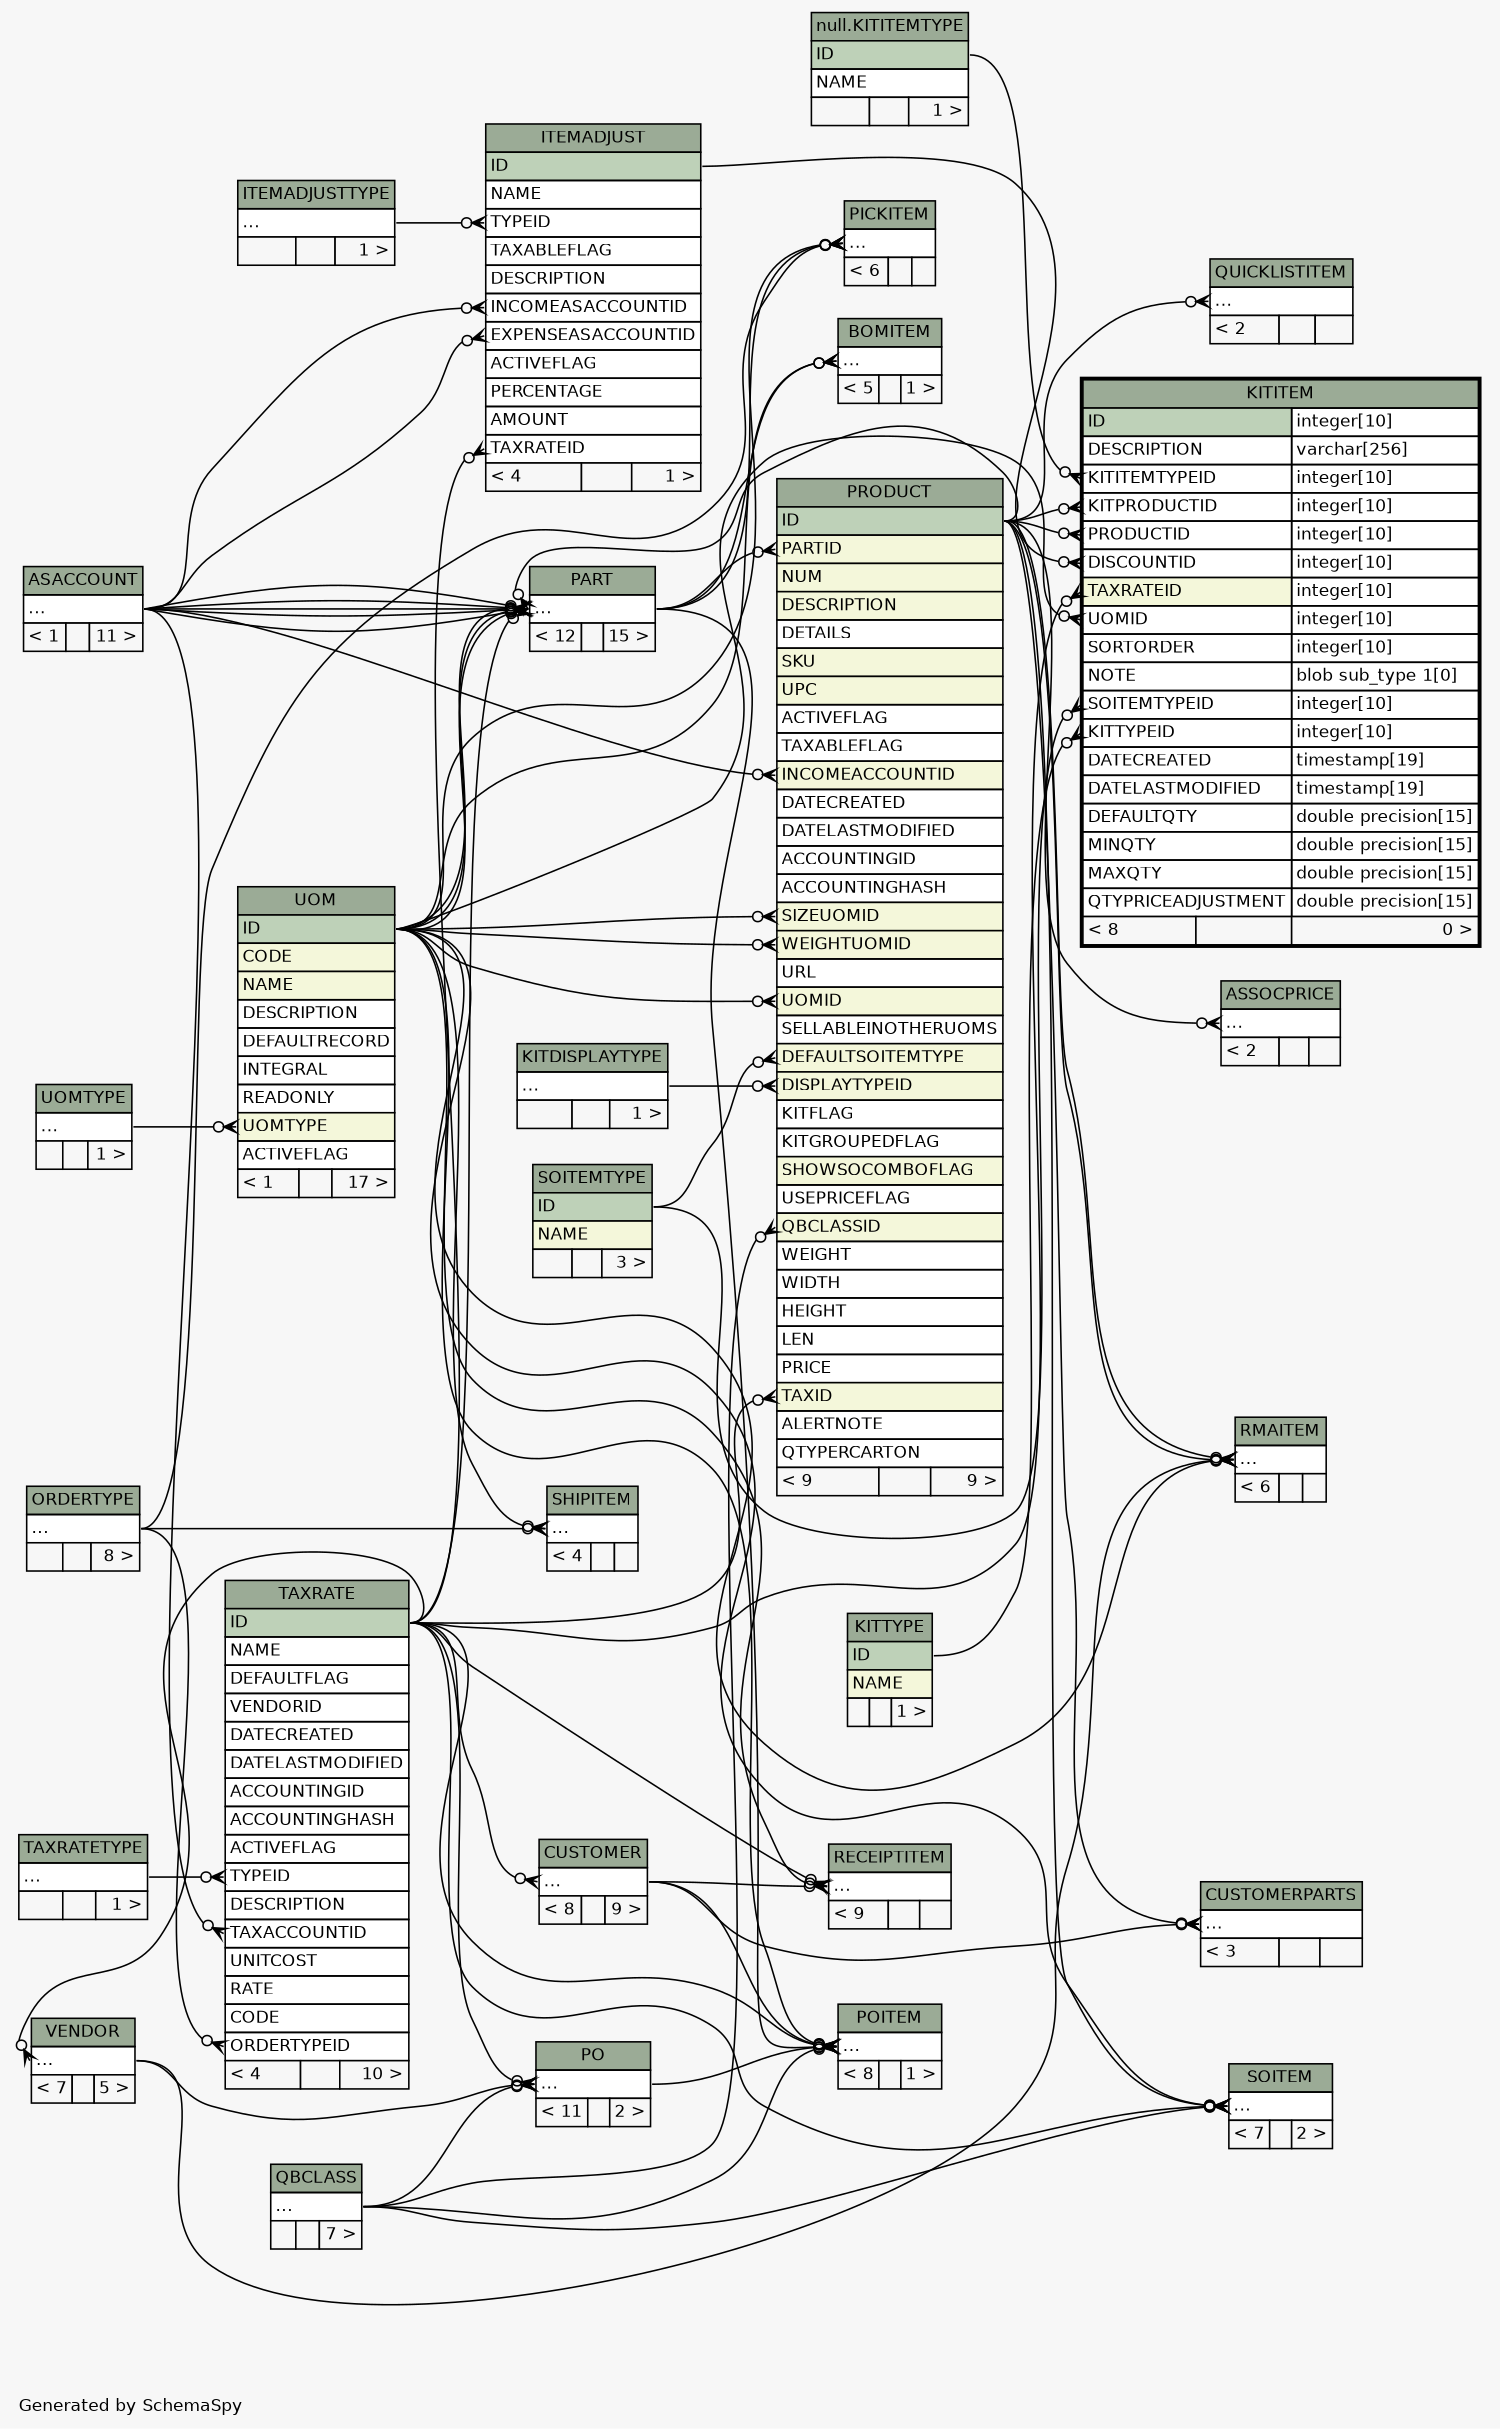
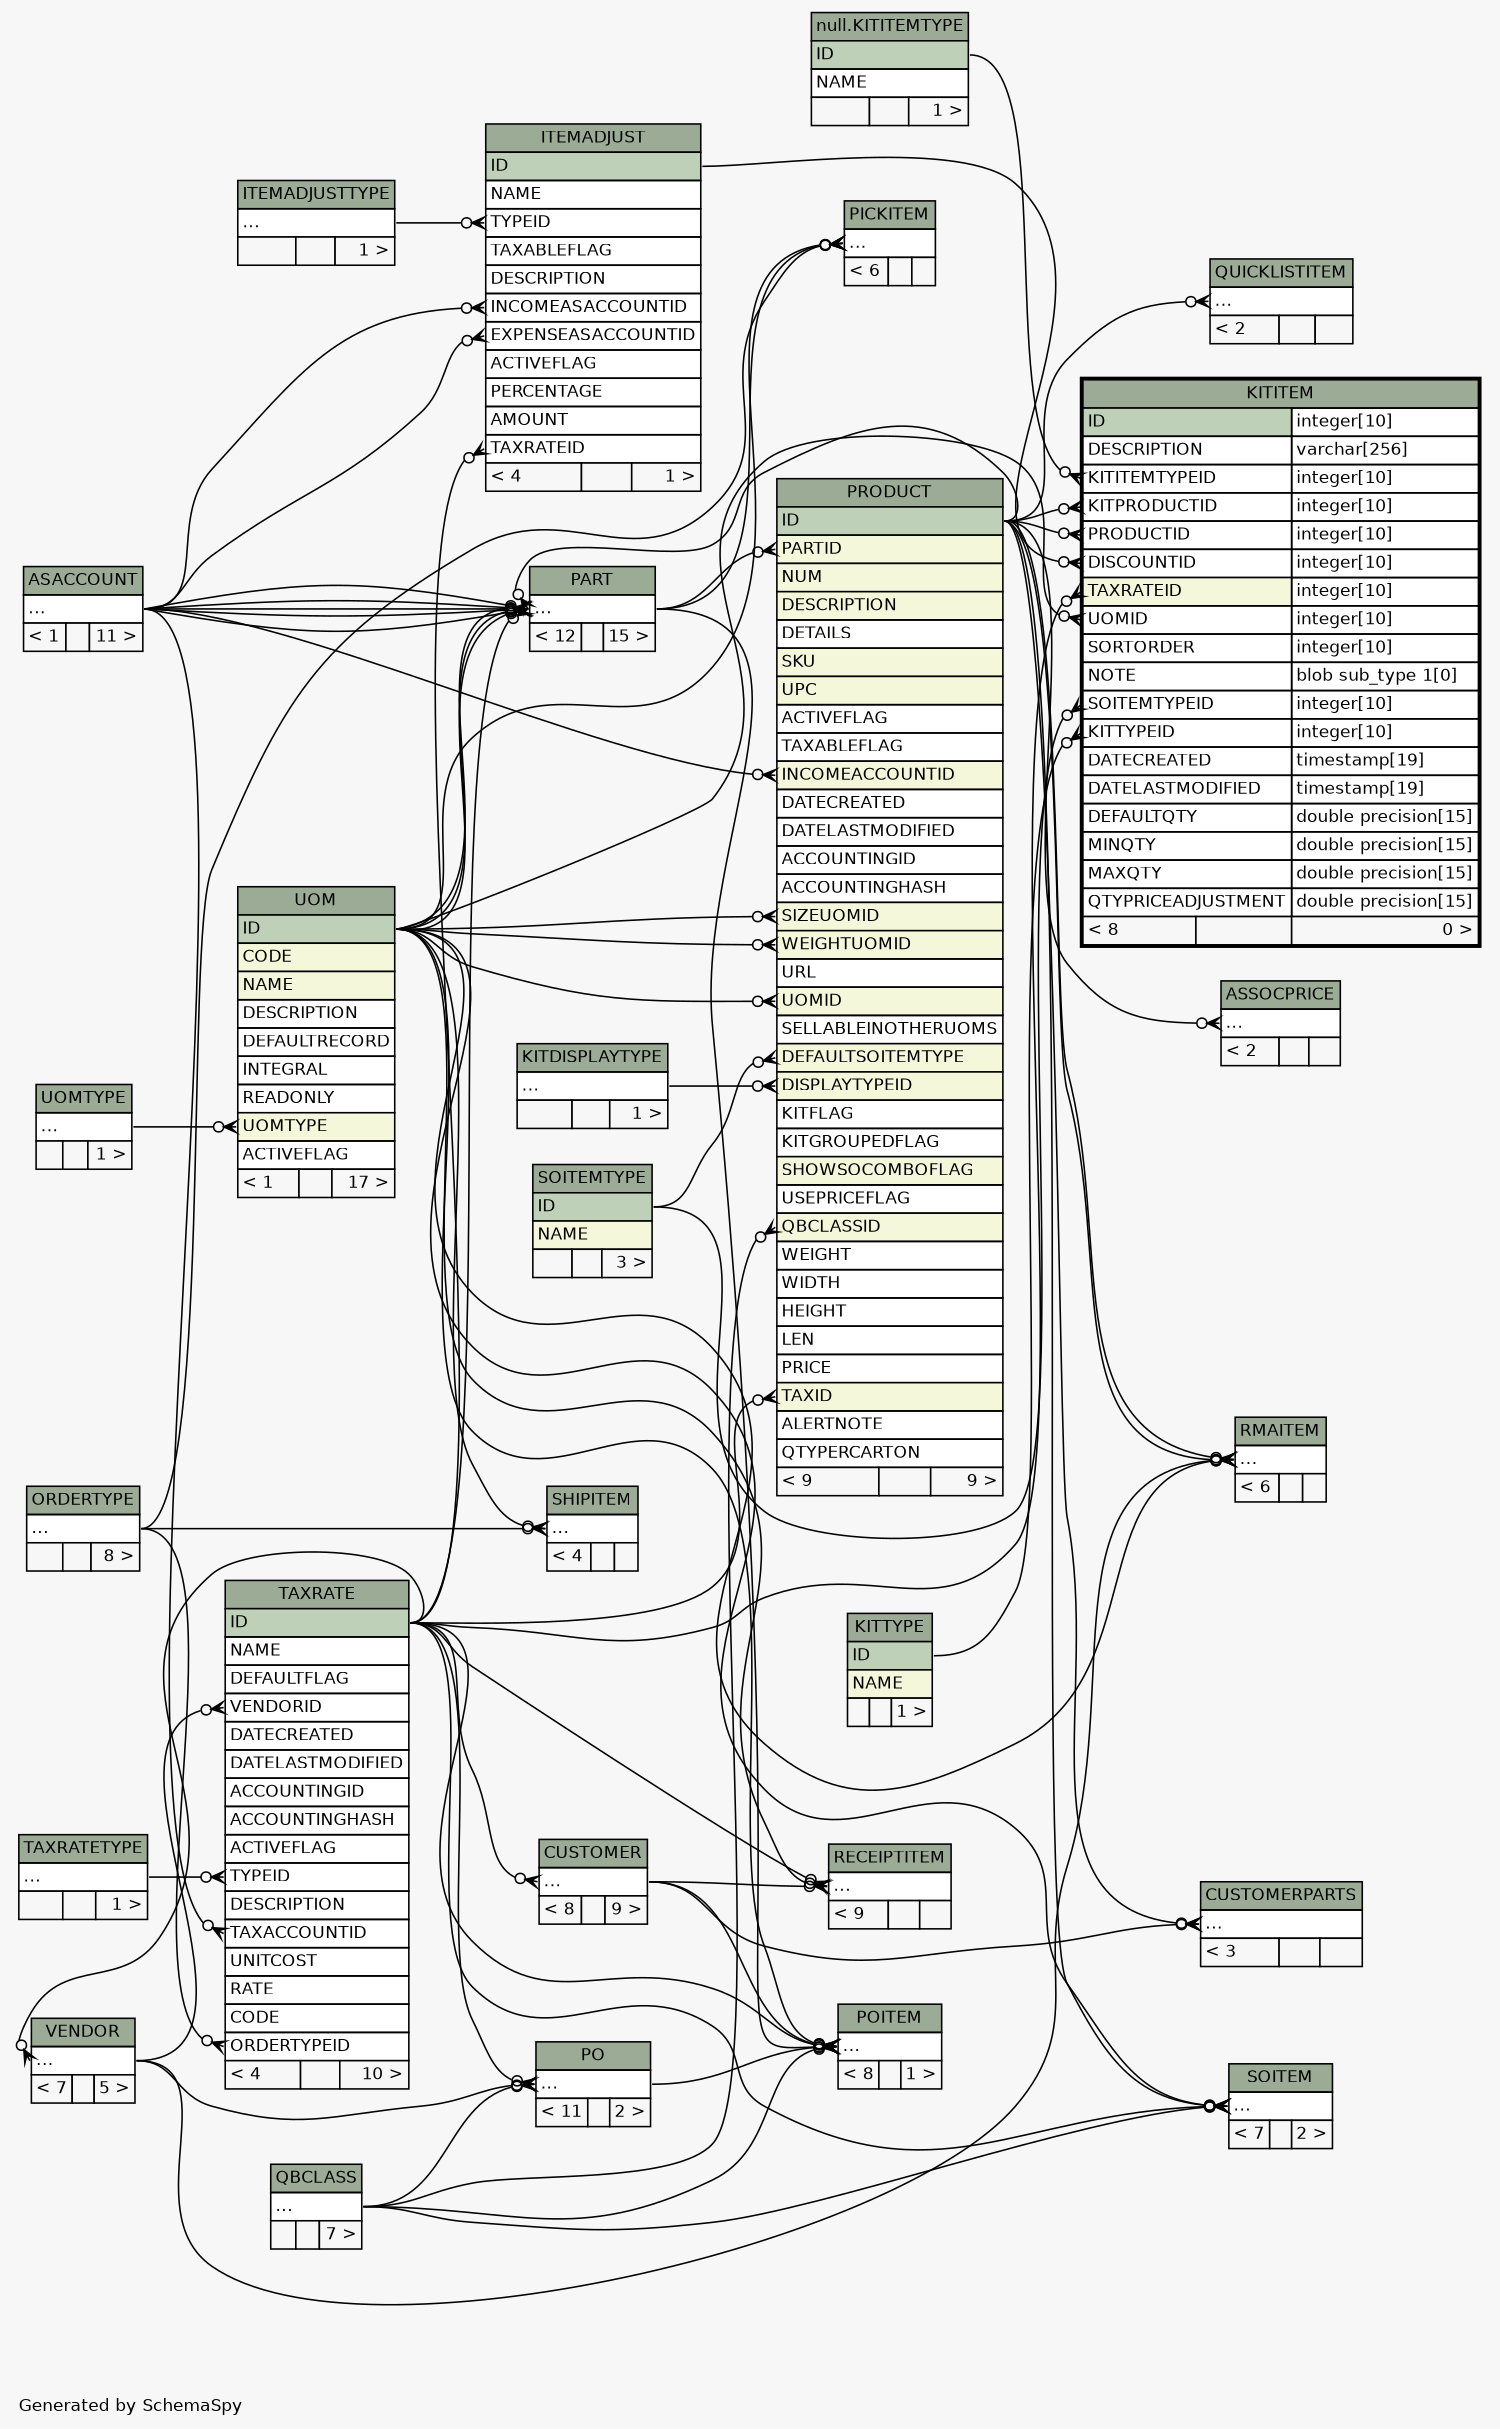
node "BOMITEM": removed
edge "VENDOR" -> "TAXRATE": added
